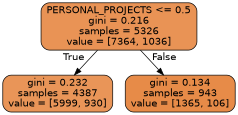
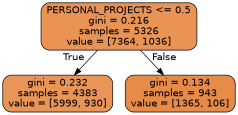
node "gini = 0.232 samples = 4387 value = [5999, 930]": label "gini = 0.232 samples = 4387 value = [5999, 930]" -> "gini = 0.232 samples = 4383 value = [5999, 930]"
